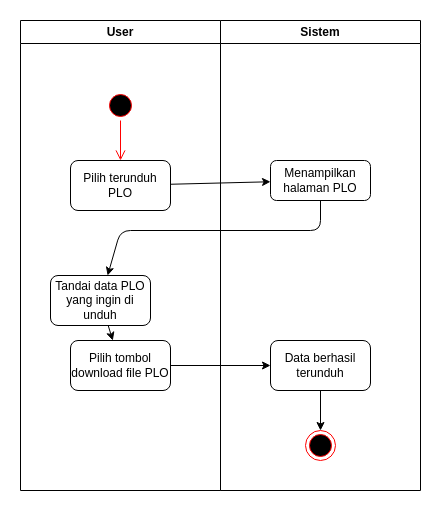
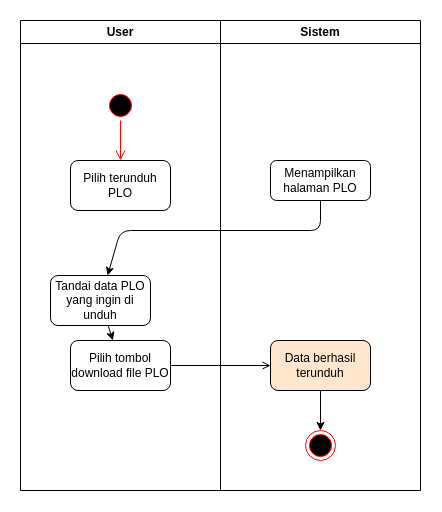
edge "Pilih terunduh PLO" -> "Menampilkan halaman PLO": removed
edge "Pilih tombol download file PLO" -> "Data berhasil terunduh": arrowhead classic -> open
node "Data berhasil terunduh": fillcolor #ffffff -> #ffe6cc
